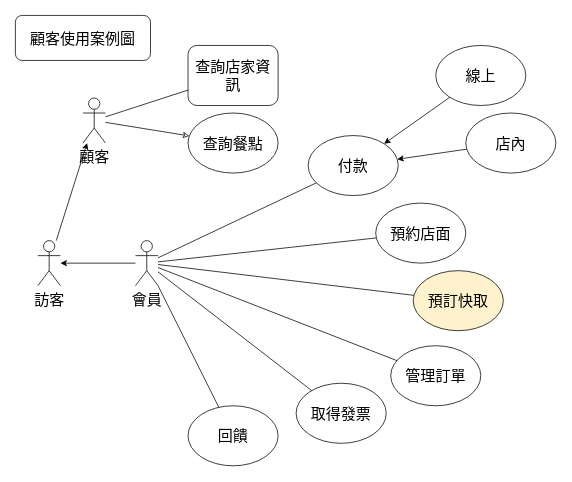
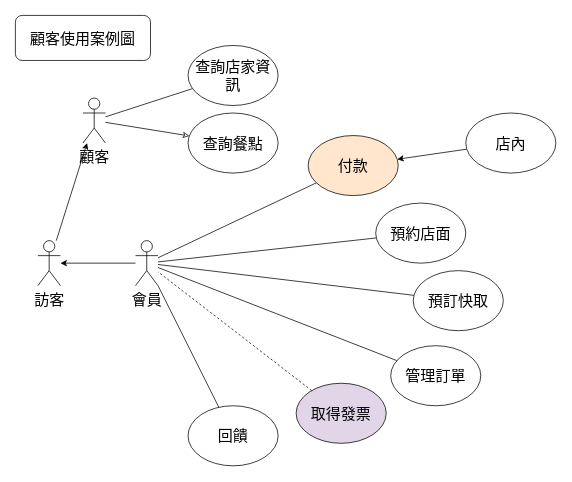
node "查詢店家資訊": shape rounded rectangle -> ellipse
node "線上": removed
edge "線上" -> "付款": removed
node "付款": fillcolor #ffffff -> #ffe6cc
node "預訂快取": fillcolor #fff2cc -> #ffffff
edge "會員" -- "取得發票": style solid -> dashed
node "取得發票": fillcolor #ffffff -> #e1d5e7
